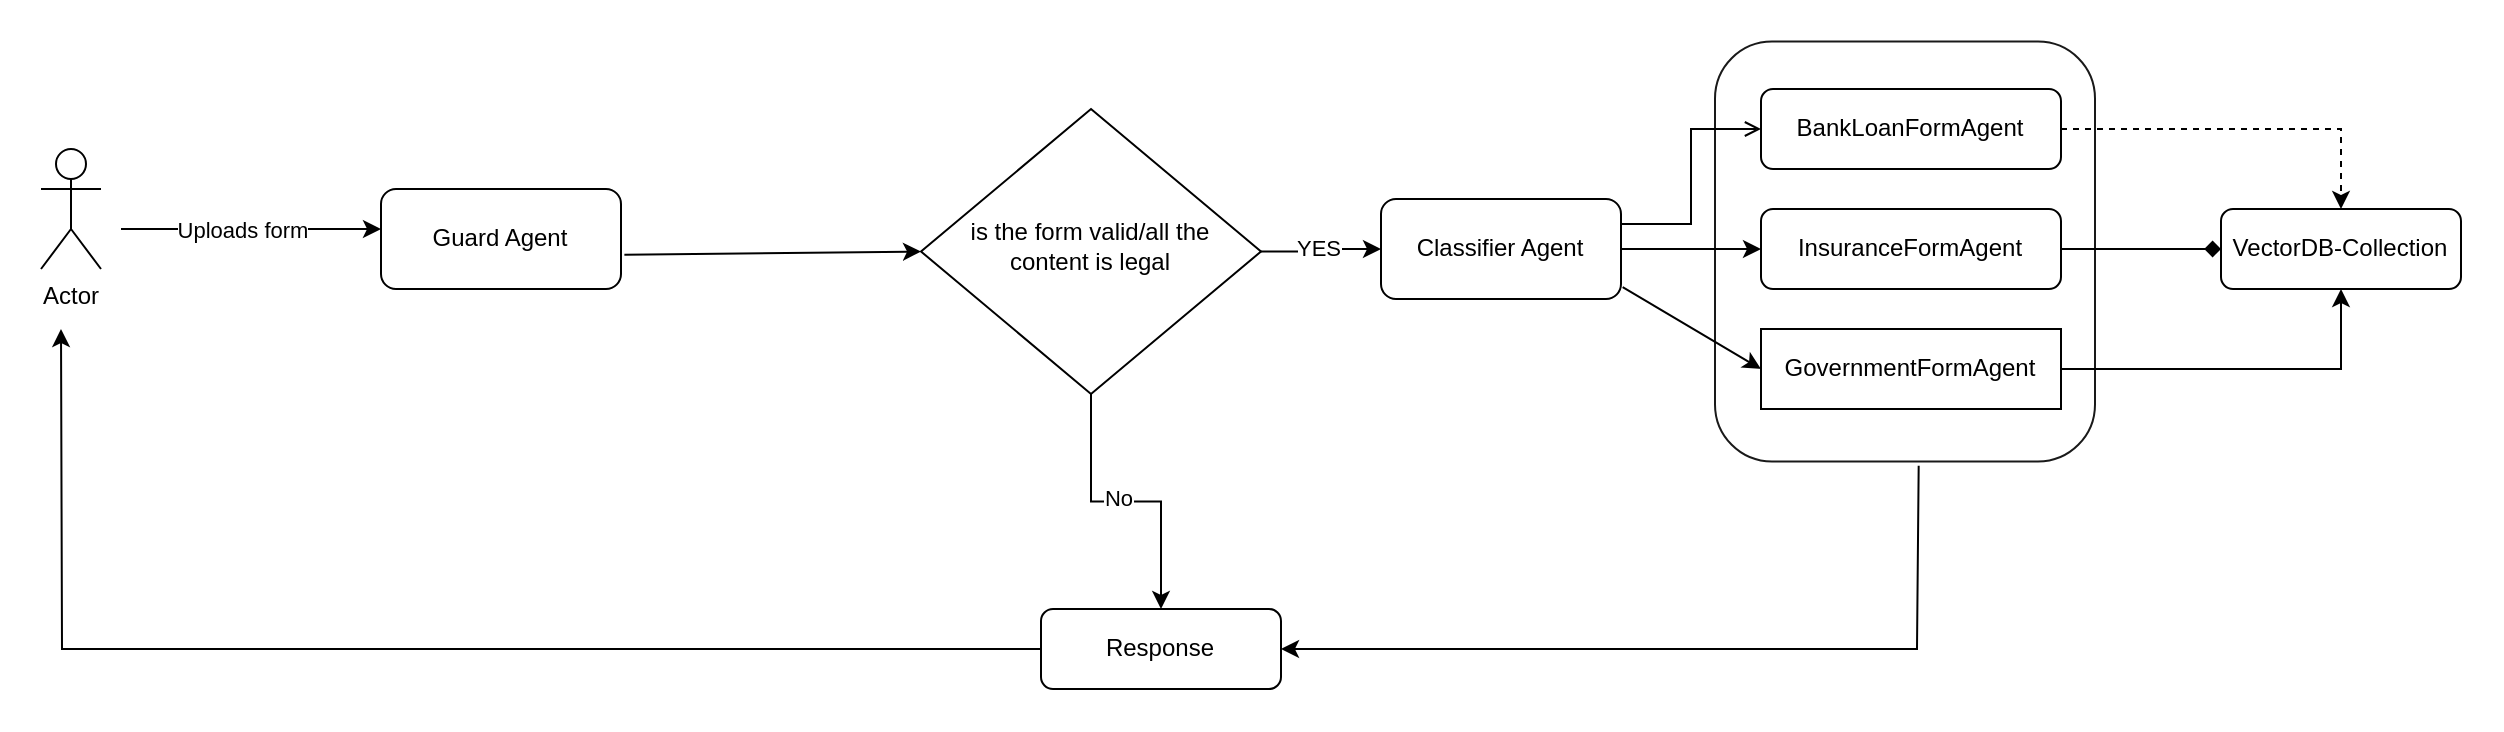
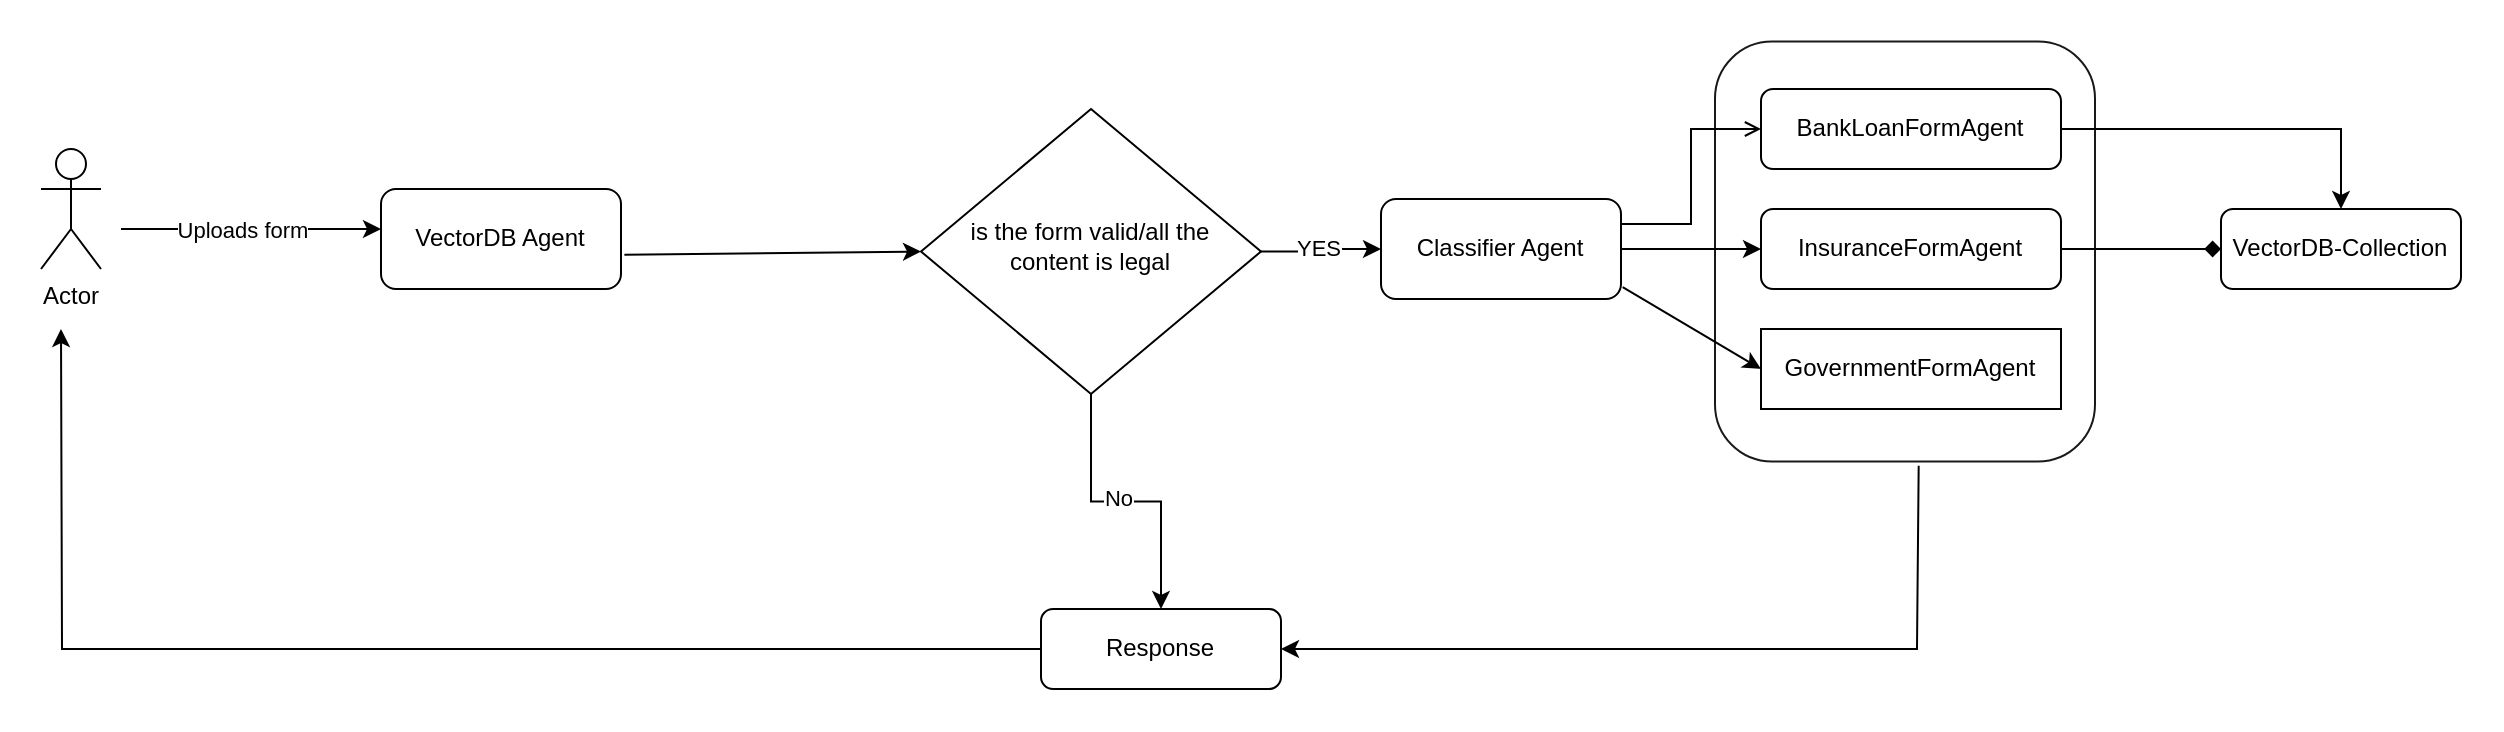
edge "BankLoanFormAgent" -> "VectorDB-Collection": style dashed -> solid
node "Guard Agent": label "Guard Agent" -> "VectorDB Agent"
edge "GovernmentFormAgent" -> "VectorDB-Collection": removed
